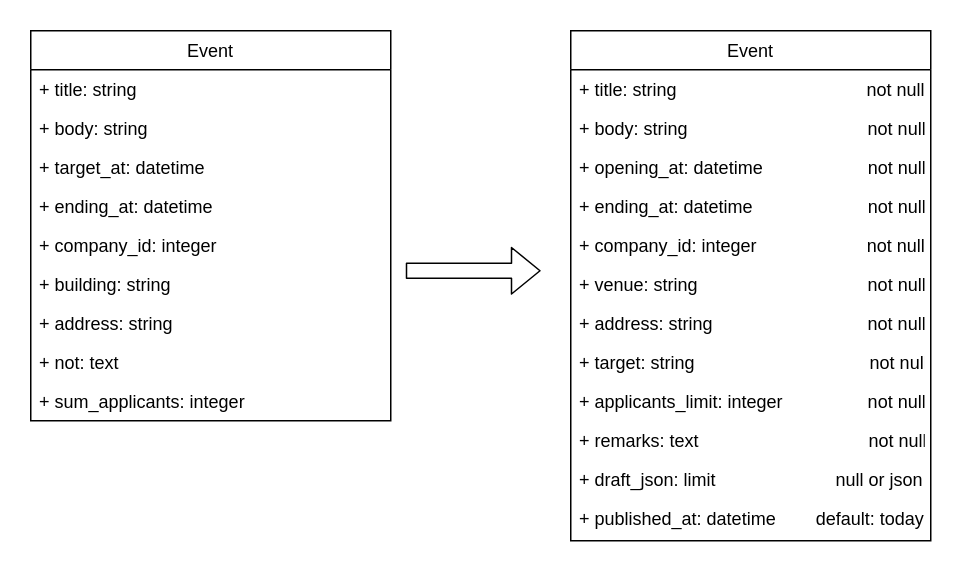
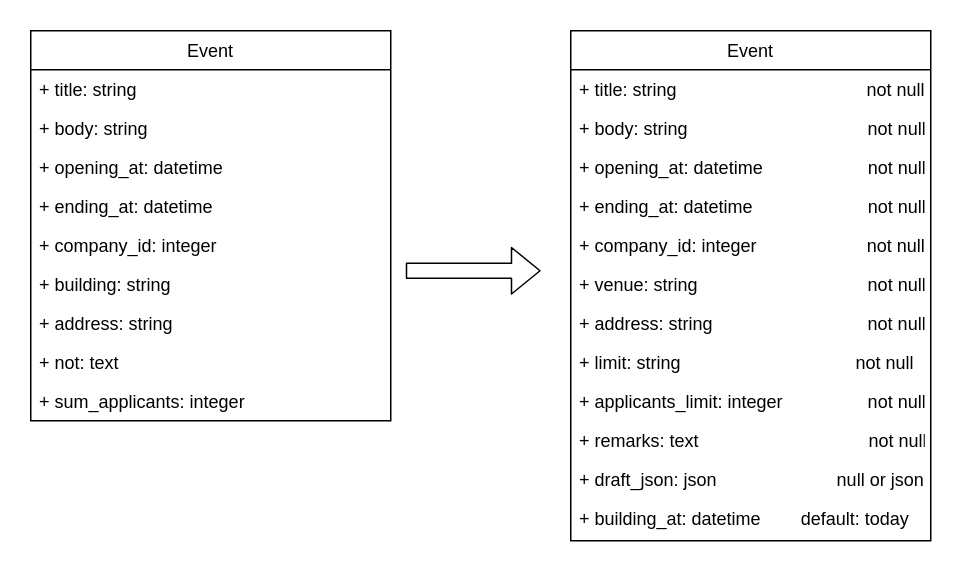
node "+ target_at: datetime": label "+ target_at: datetime" -> "+ opening_at: datetime"
node "+ target: string not null": label "+ target: string not null" -> "+ limit: string not null"
node "+ draft_json: limit null or json": label "+ draft_json: limit null or json" -> "+ draft_json: json null or json"
node "+ published_at: datetime default: today": label "+ published_at: datetime default: today" -> "+ building_at: datetime default: today"
